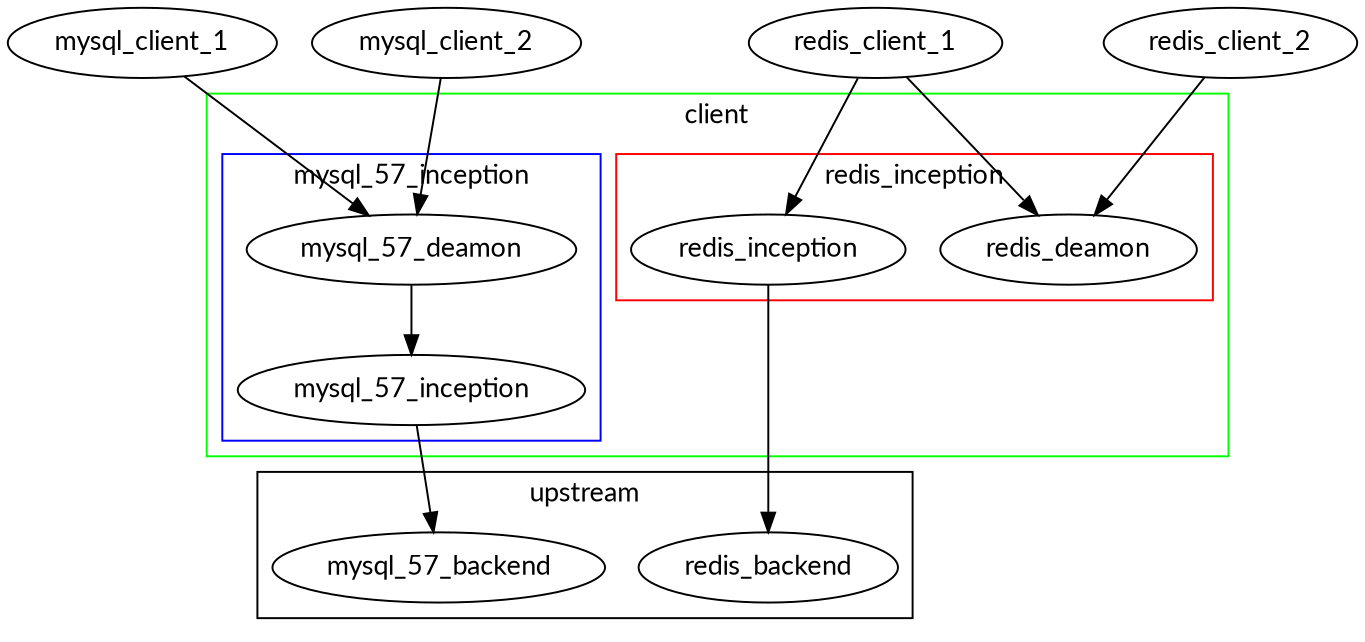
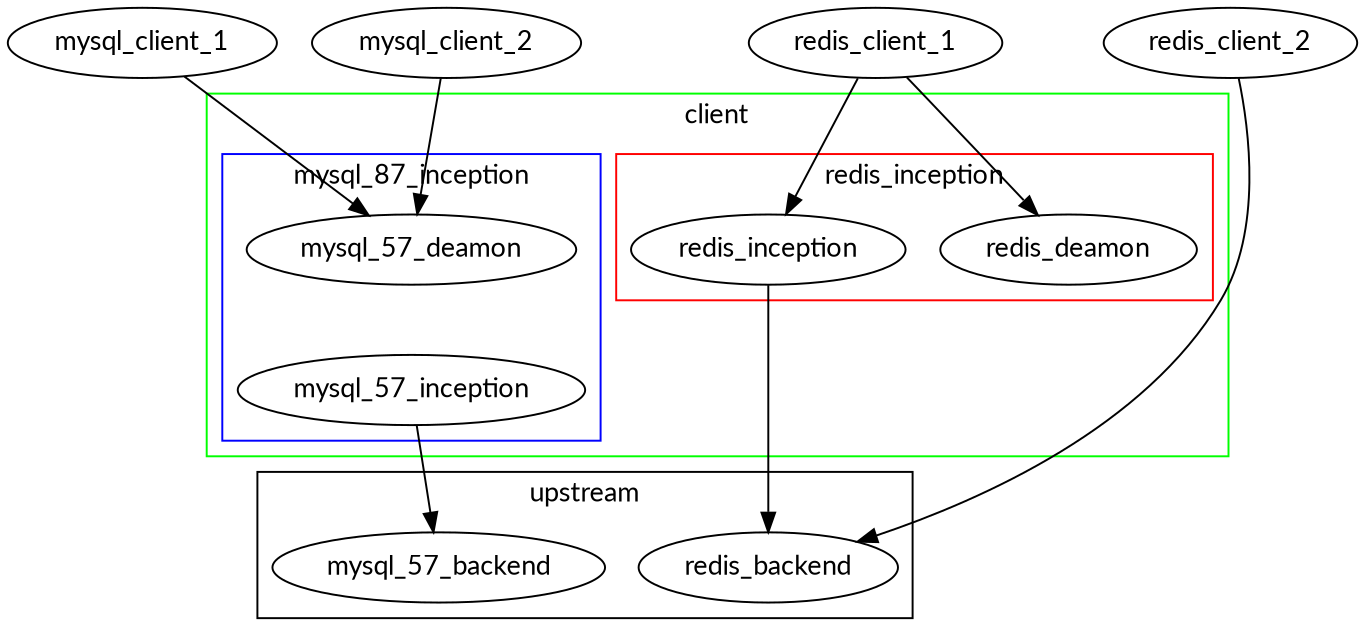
edge "redis_client_2" -> "redis_deamon": now "redis_client_2" -> "redis_backend"
cluster "mysql_57_inception": label "mysql_57_inception" -> "mysql_87_inception"
edge "mysql_57_deamon" -> "mysql_57_inception": removed
